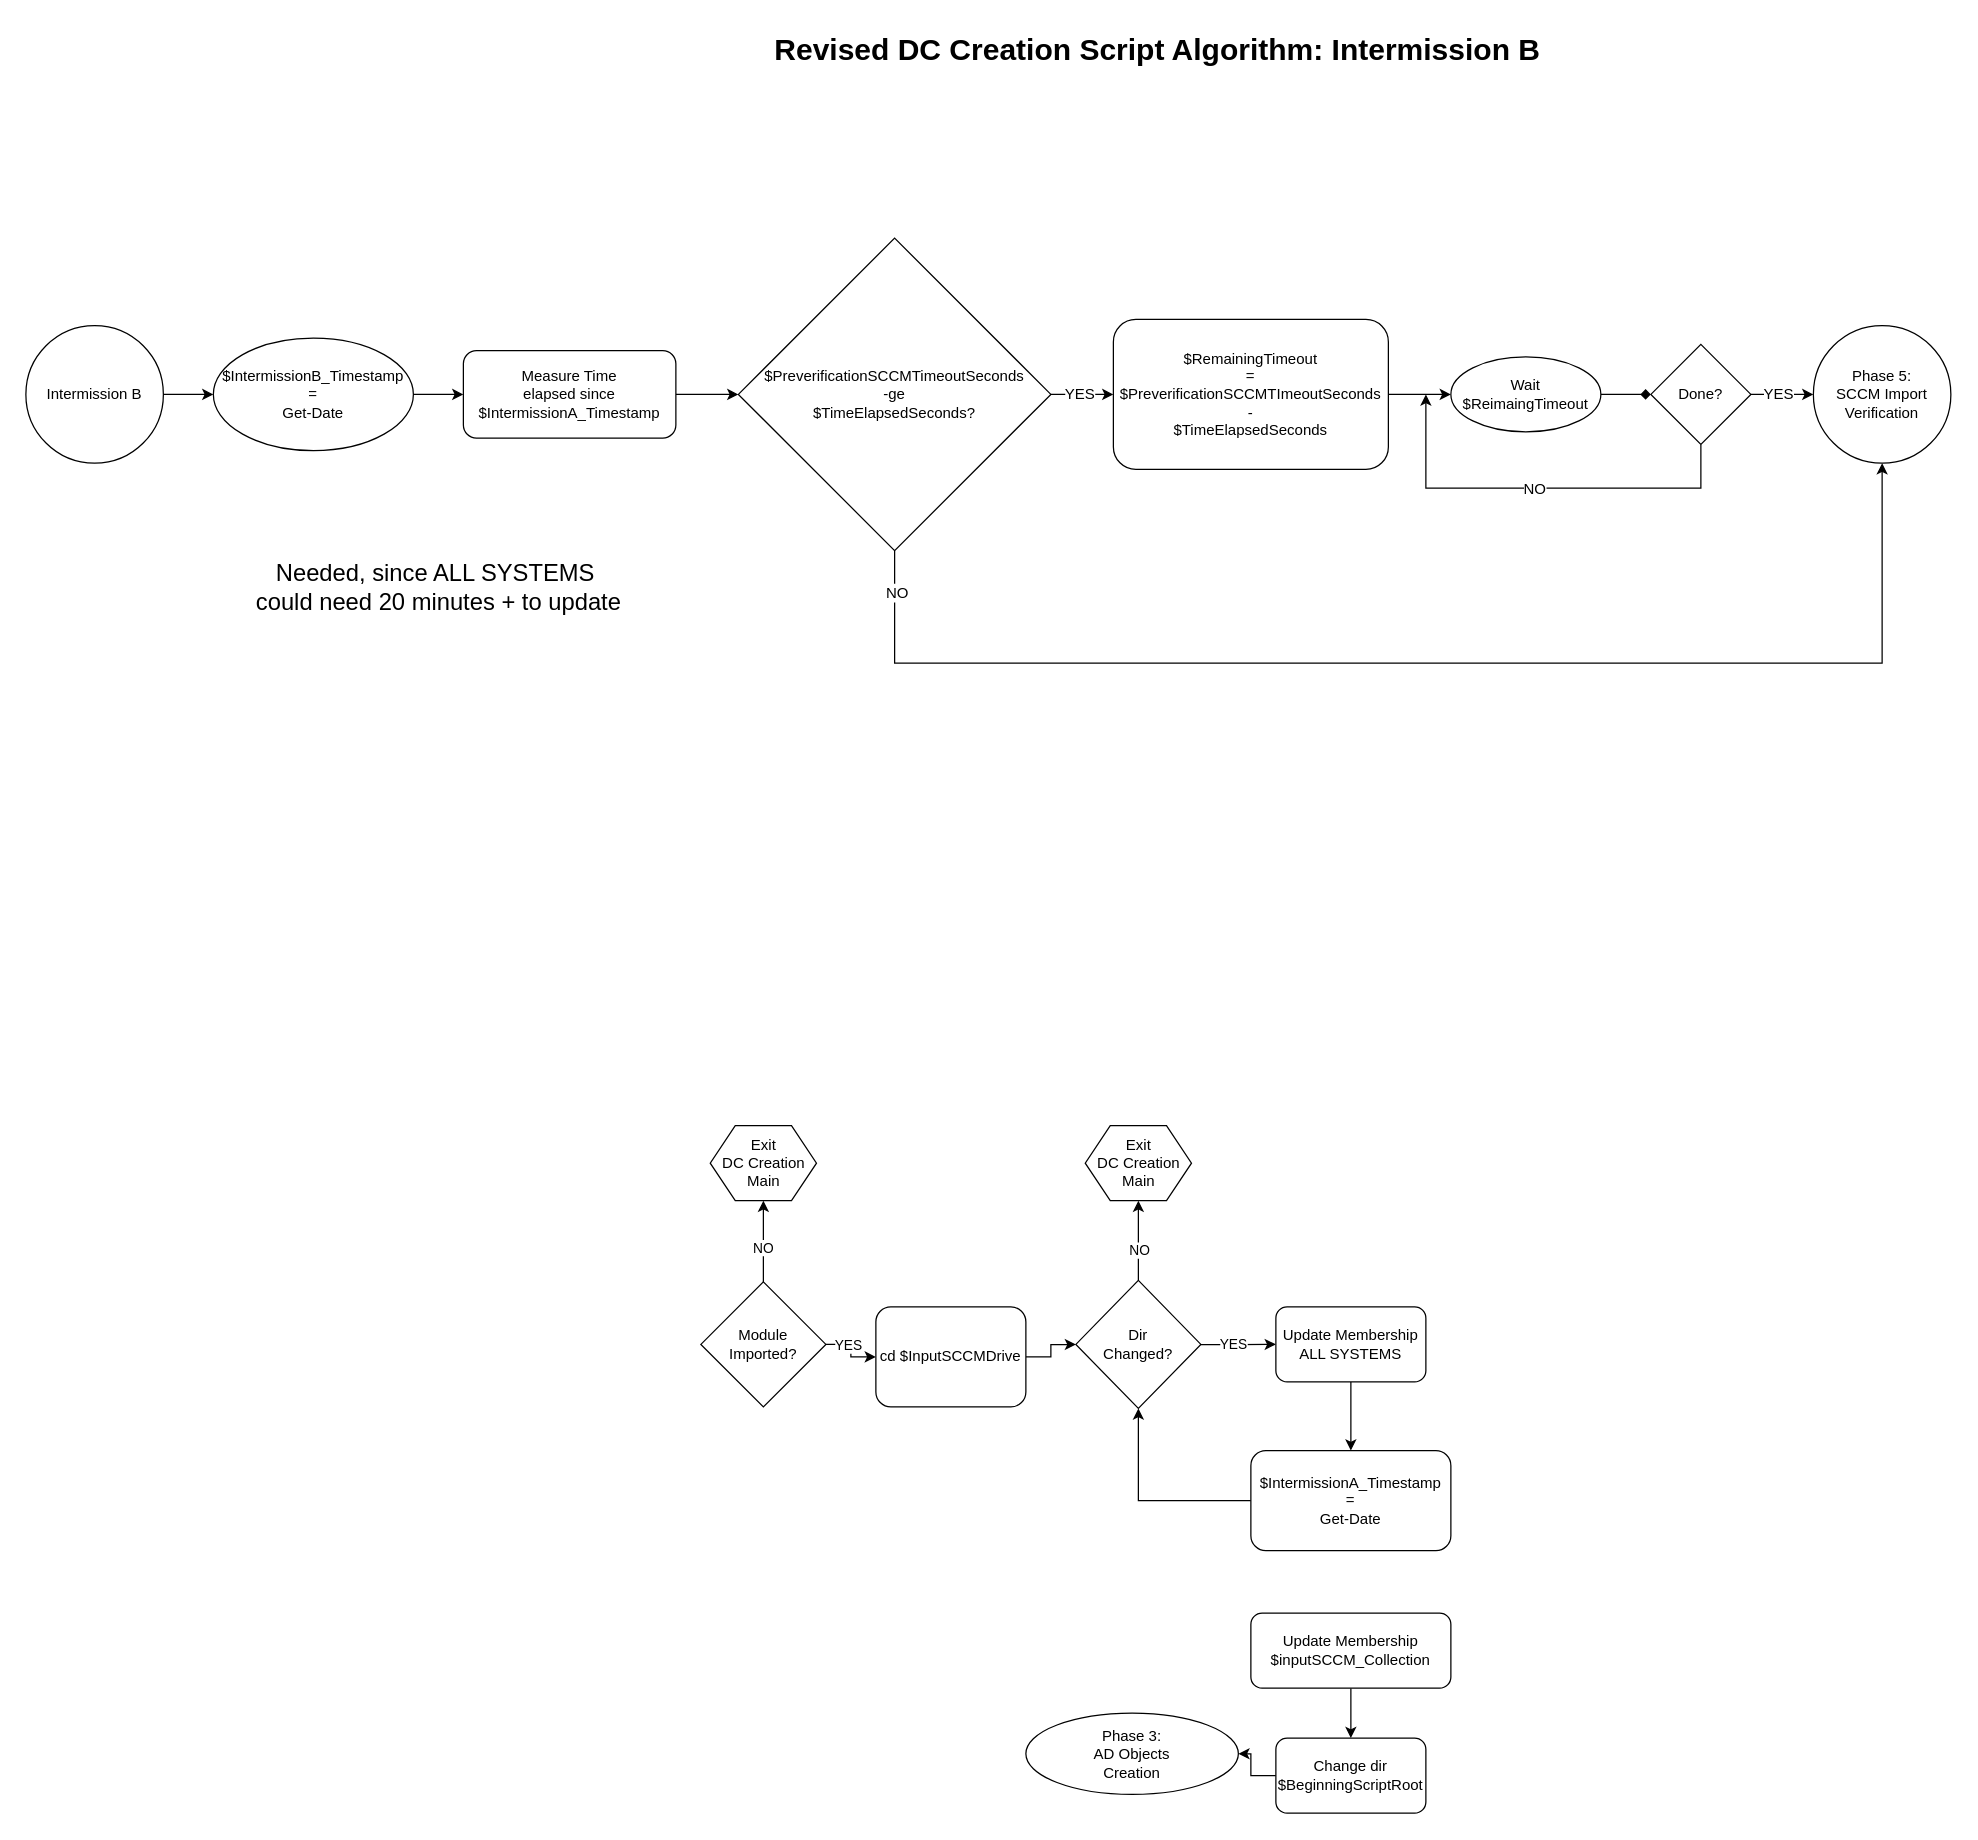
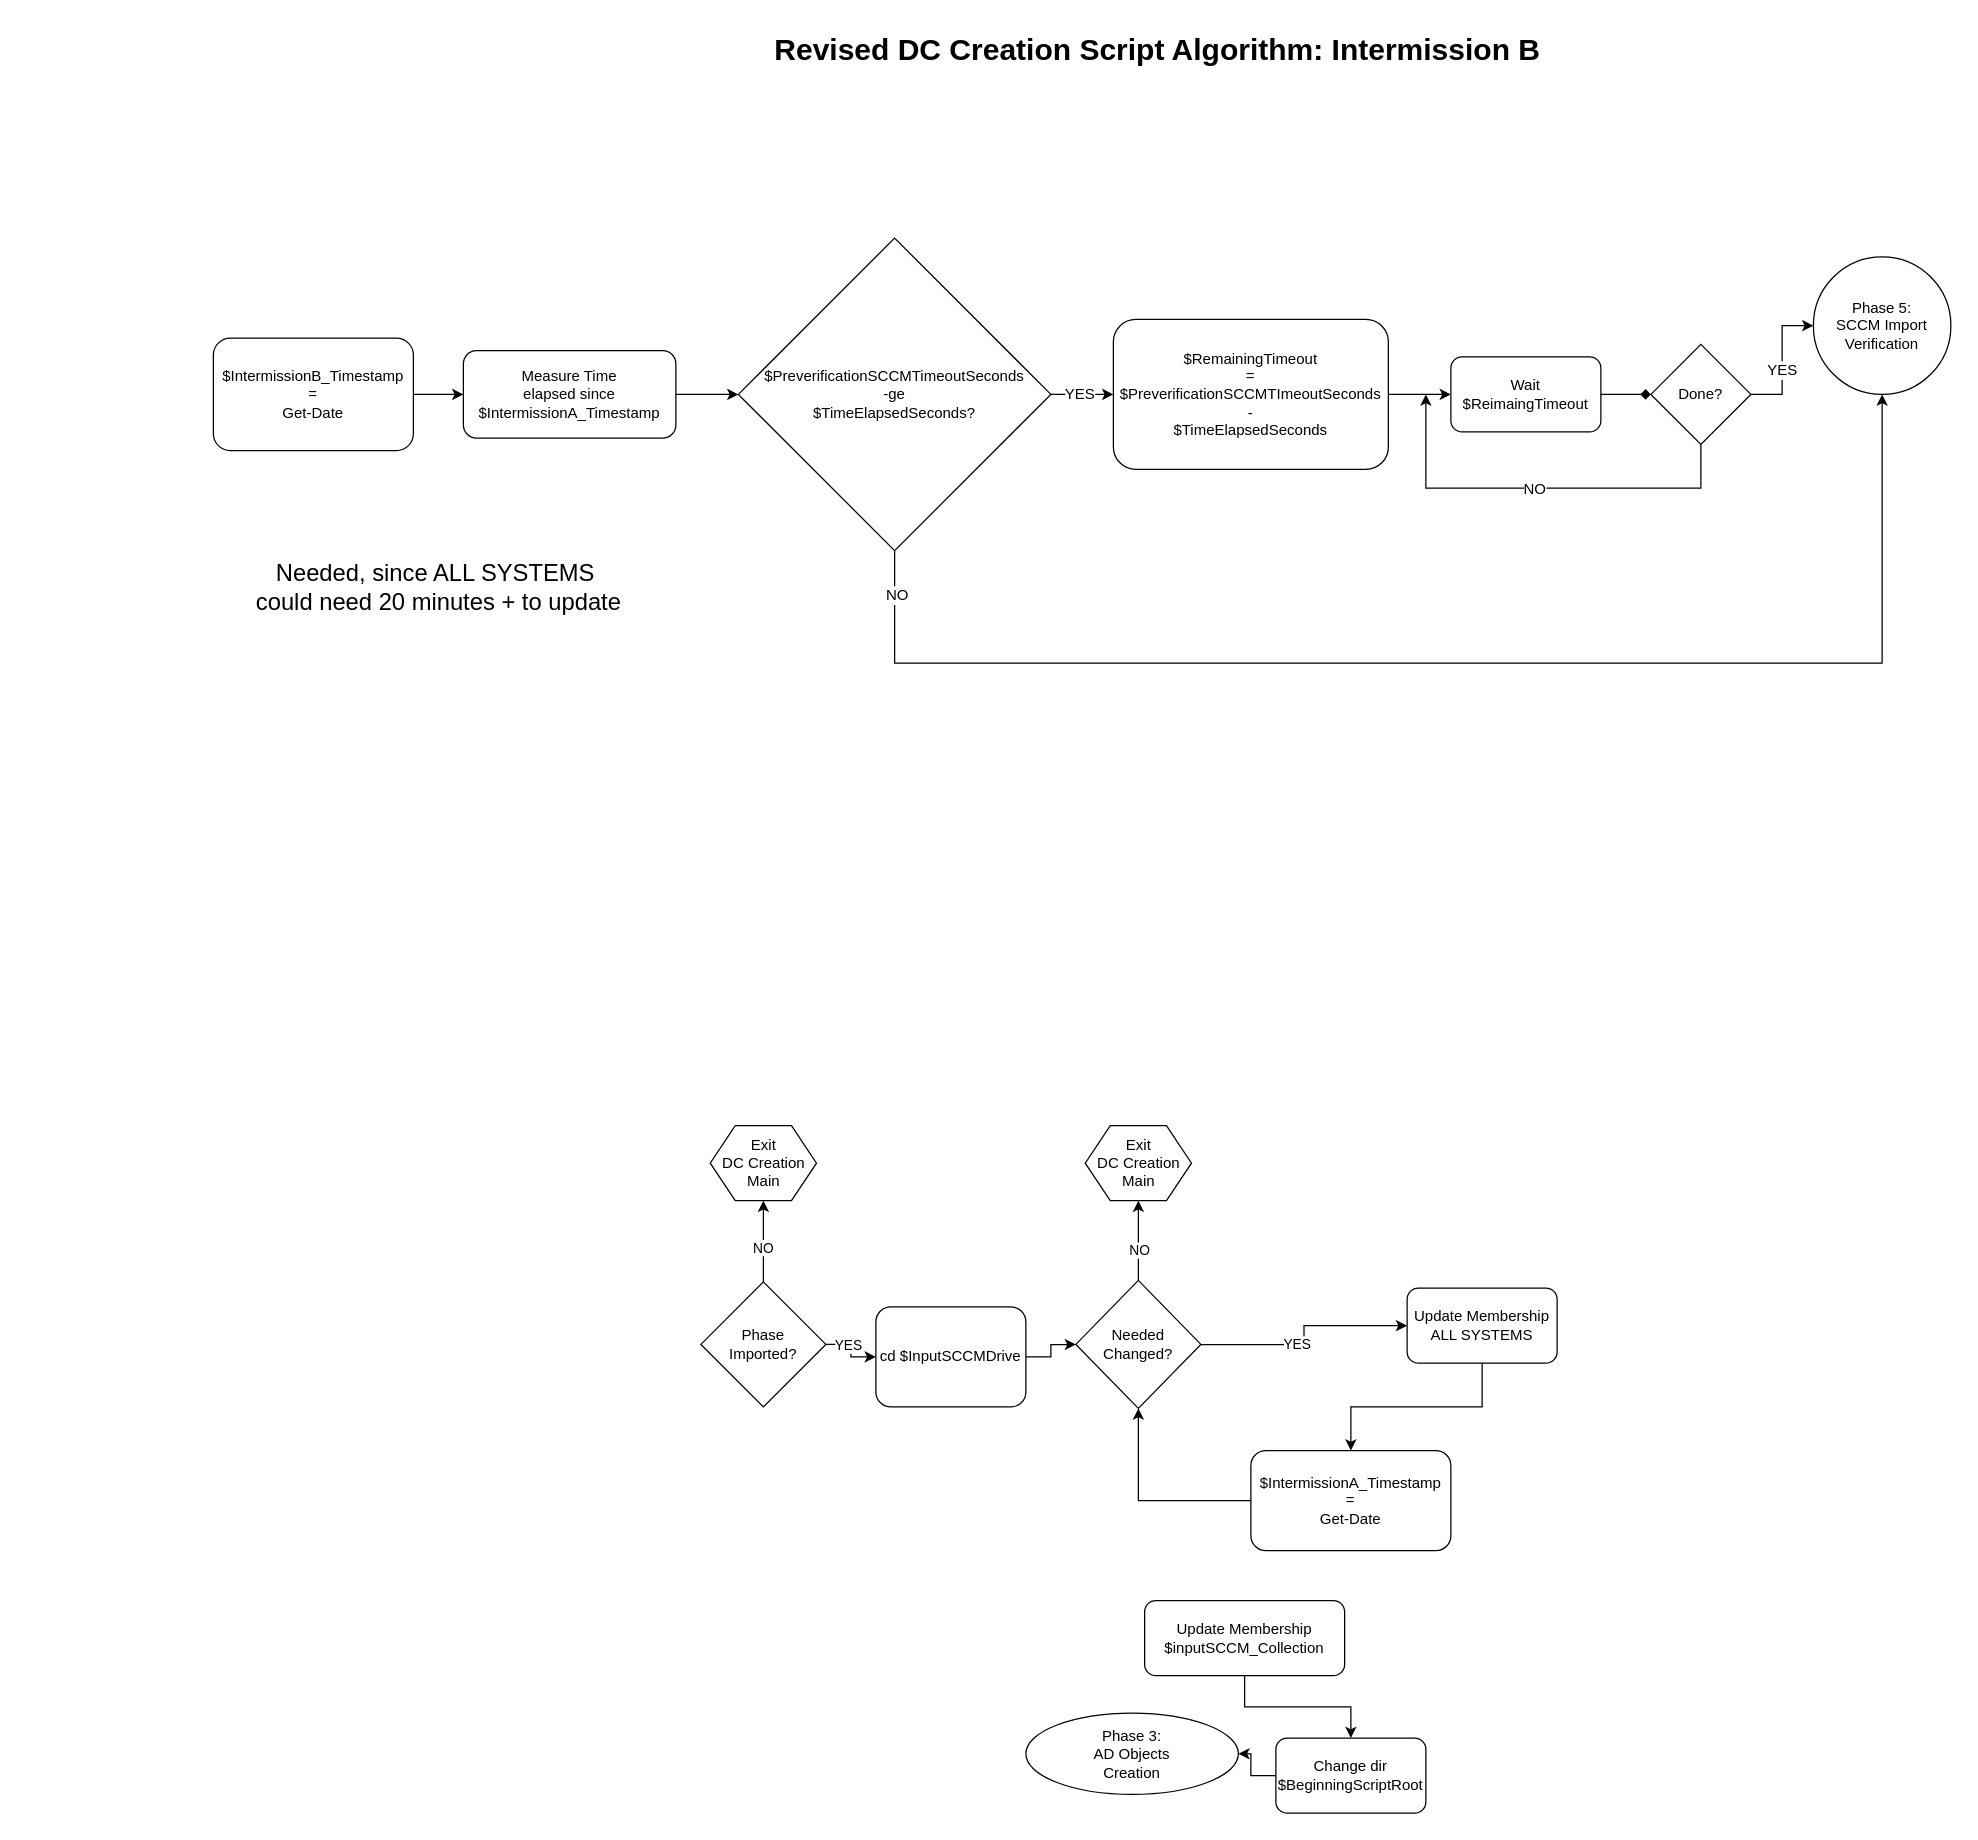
node "Intermission B": removed
edge "Intermission B" -> "$IntermissionB_Timestamp=Get-Date": removed
node "$IntermissionB_Timestamp=Get-Date": shape ellipse -> rounded rectangle
node "Wait $ReimaingTimeout": shape ellipse -> rounded rectangle
node "Phase 5: SCCM Import Verification": moved (1882, 394) -> (1882, 326)
node "Module Imported?": label "Module Imported?" -> "Phase Imported?"
node "Dir Changed?": label "Dir Changed?" -> "Needed Changed?"
node "Update Membership ALL SYSTEMS": moved (1351, 1344) -> (1482, 1326)
node "Update Membership $inputSCCM_Collection": moved (1351, 1651) -> (1244, 1638)
